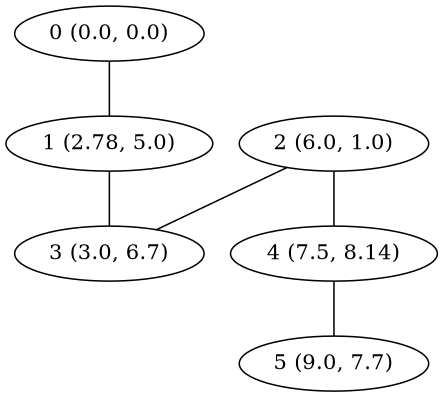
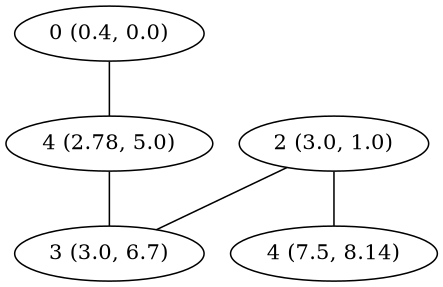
node "0 (0.0, 0.0)": label "0 (0.0, 0.0)" -> "0 (0.4, 0.0)"
node "1 (2.78, 5.0)": label "1 (2.78, 5.0)" -> "4 (2.78, 5.0)"
node "2 (6.0, 1.0)": label "2 (6.0, 1.0)" -> "2 (3.0, 1.0)"
node "5 (9.0, 7.7)": removed
